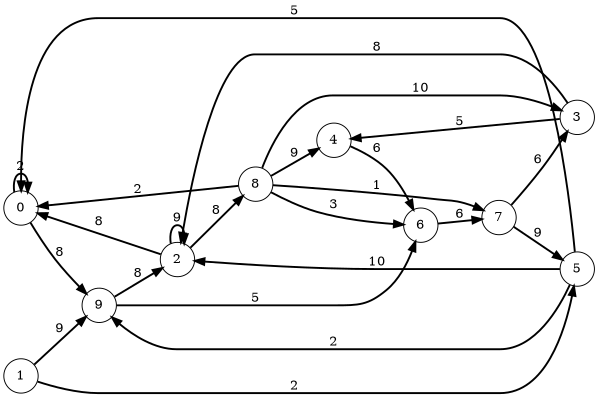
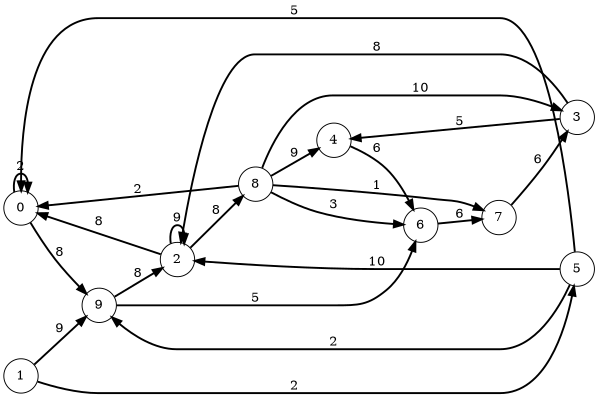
edge "7" -> "5": removed, label "9"
